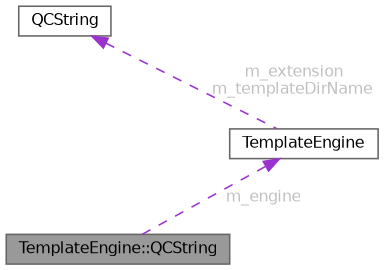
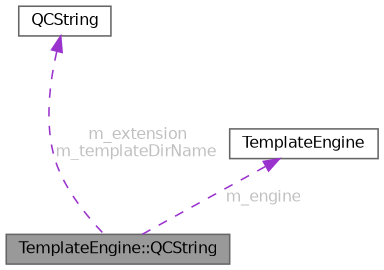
edge "TemplateEngine" -> "QCString": now "TemplateEngine::QCString" -> "QCString"
